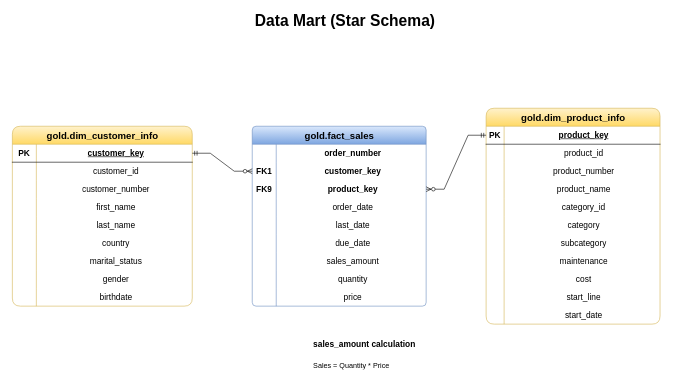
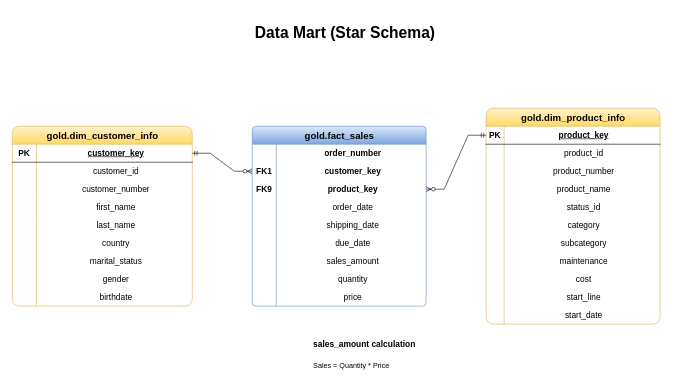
node "Data Mart (Star Schema)": moved (345, 21) -> (345, 33)
node "category_id": label "category_id" -> "status_id"
node "last_date": label "last_date" -> "shipping_date"
